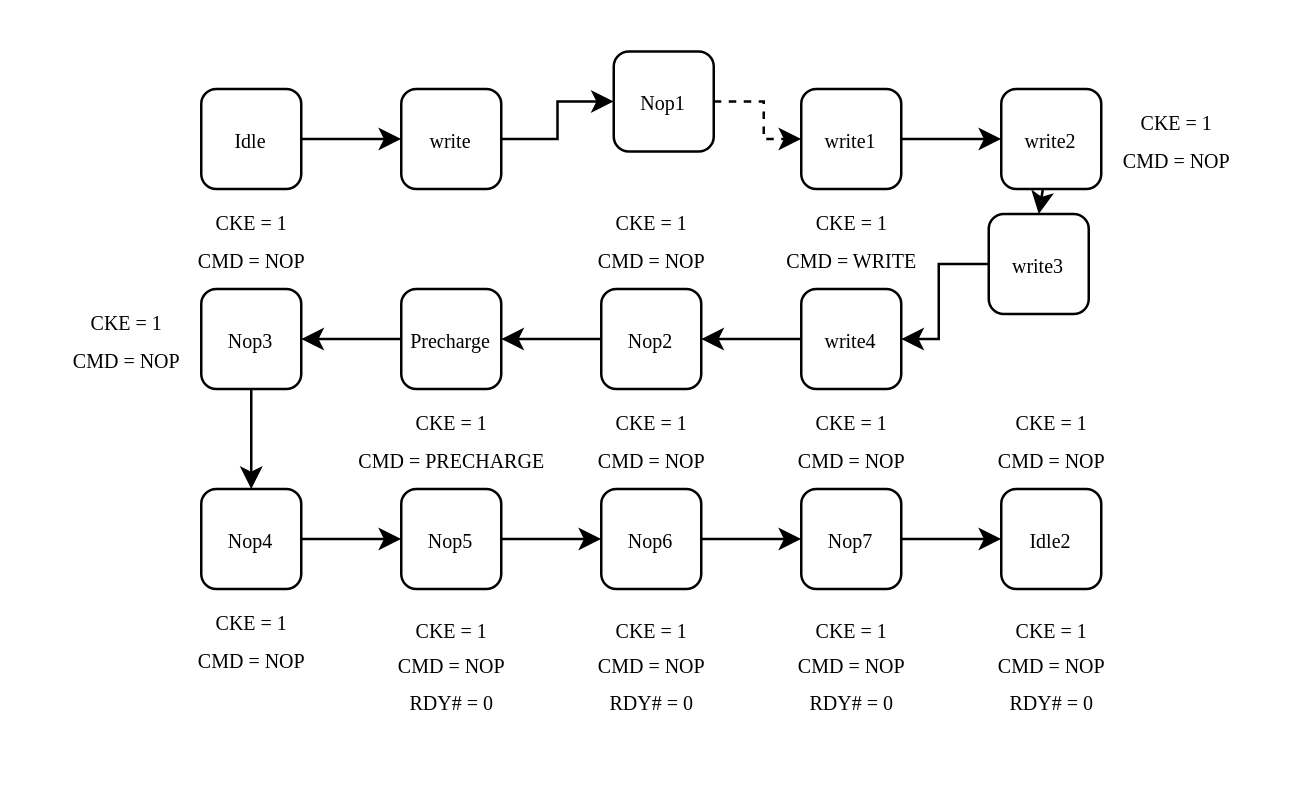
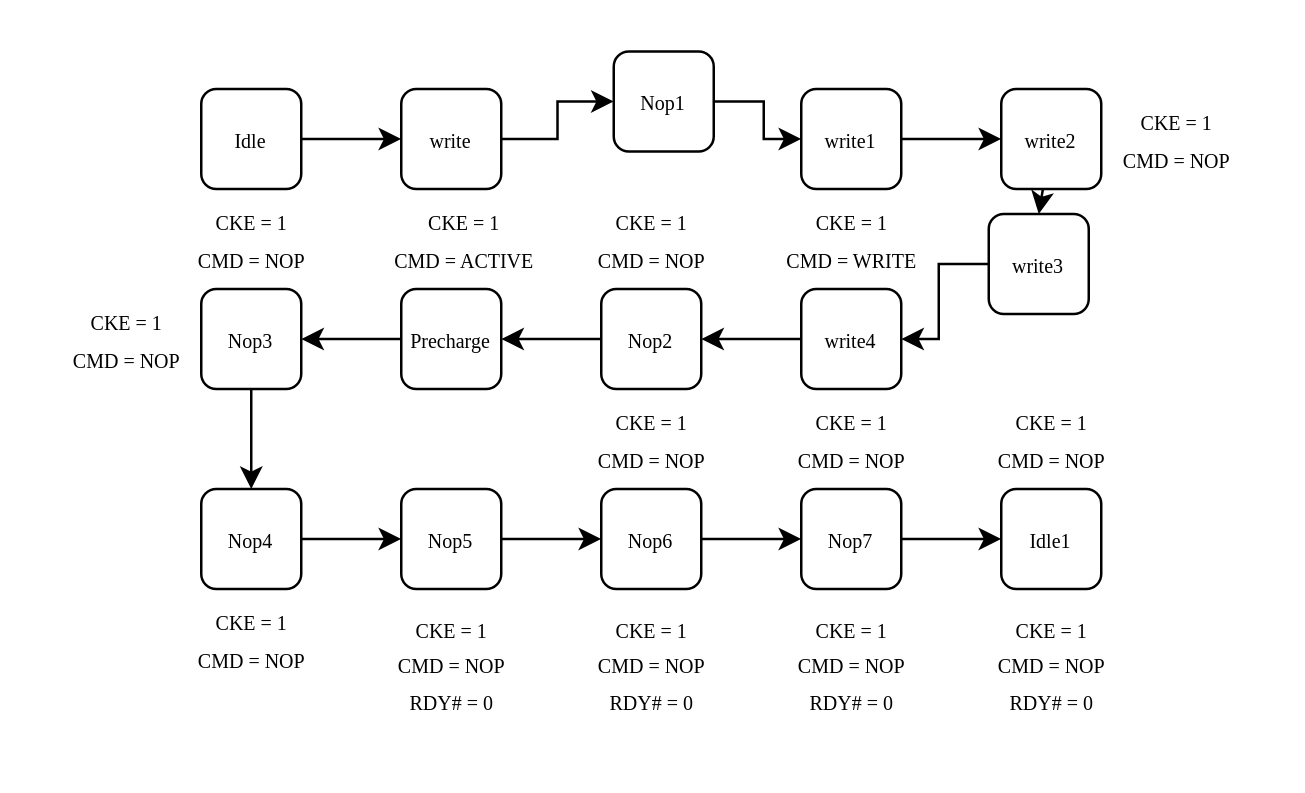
edge "Nop1" -> "write1": style dashed -> solid
node "CKE = 1 CMD = ACTIVE": added
node "CKE = 1 CMD = PRECHARGE": removed
node "Idle2": label "Idle2" -> "Idle1"
